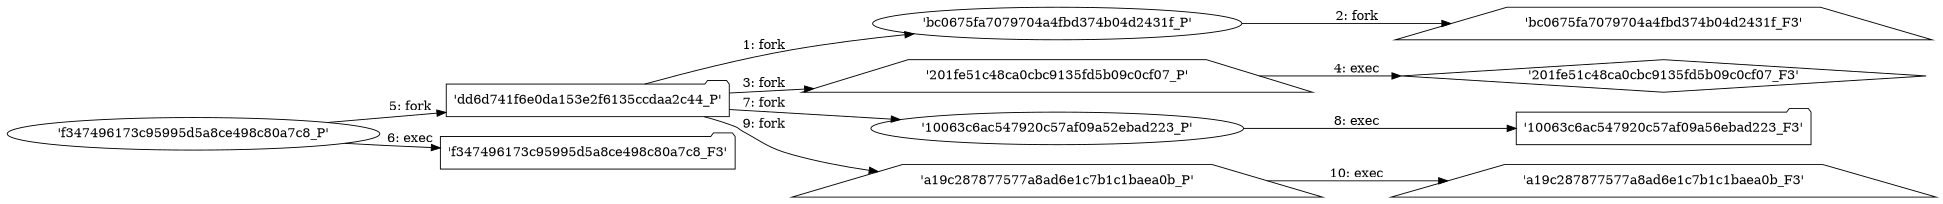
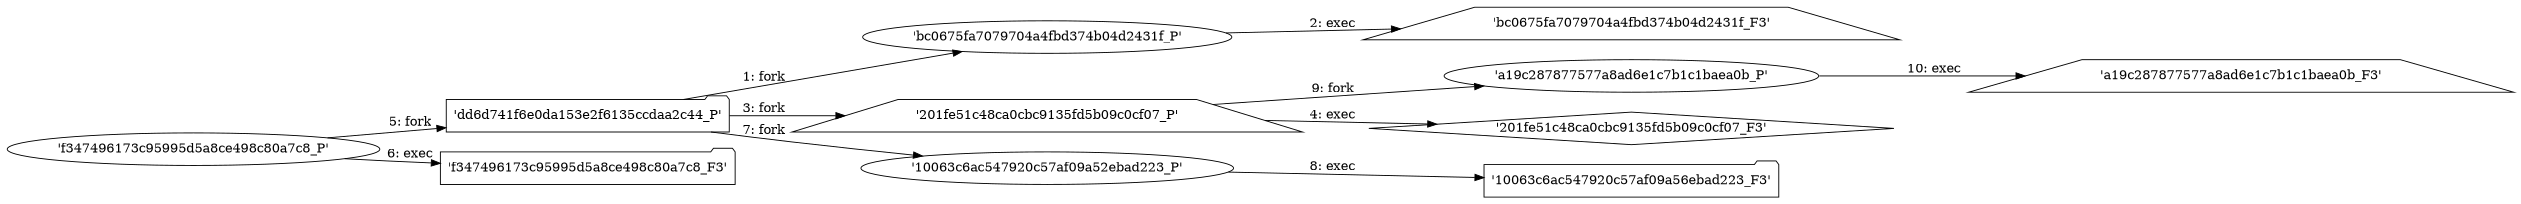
edge "'bc0675fa7079704a4fbd374b04d2431f_P'" -> "'bc0675fa7079704a4fbd374b04d2431f_F3'": label "2: fork" -> "2: exec"
edge "'dd6d741f6e0da153e2f6135ccdaa2c44_P'" -> "'a19c287877577a8ad6e1c7b1c1baea0b_P'": now "'201fe51c48ca0cbc9135fd5b09c0cf07_P'" -> "'a19c287877577a8ad6e1c7b1c1baea0b_P'"
node "'a19c287877577a8ad6e1c7b1c1baea0b_P'": shape trapezium -> ellipse
